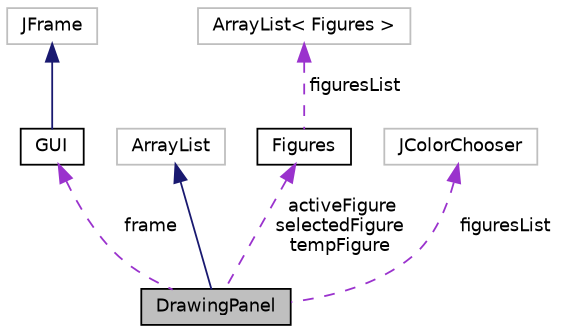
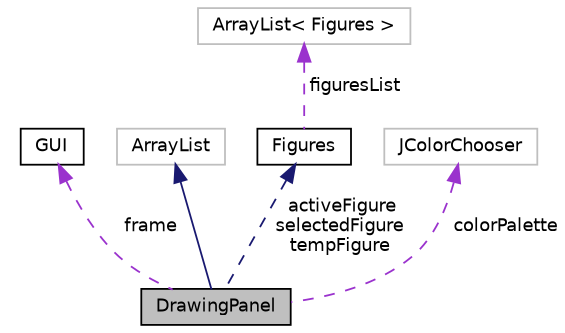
node "JFrame": removed
edge "DrawingPanel" -> "JColorChooser": label " figuresList" -> " colorPalette"
edge "DrawingPanel" -> "Figures": color darkorchid3 -> midnightblue
